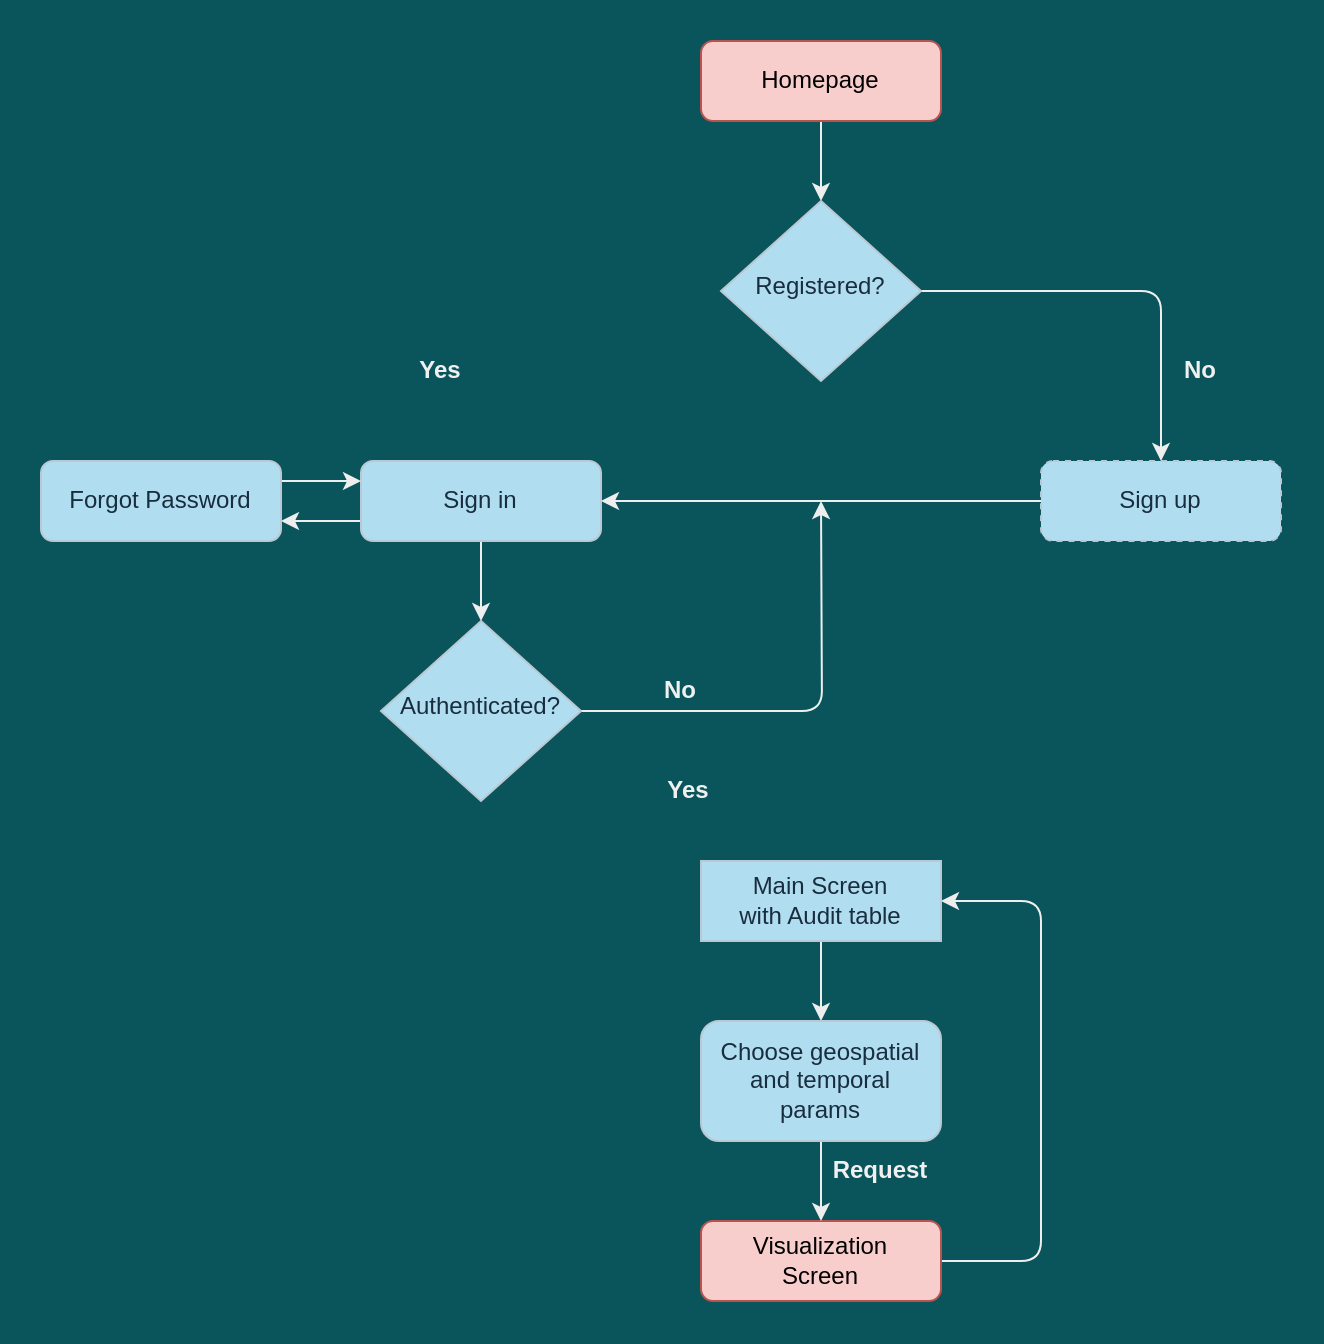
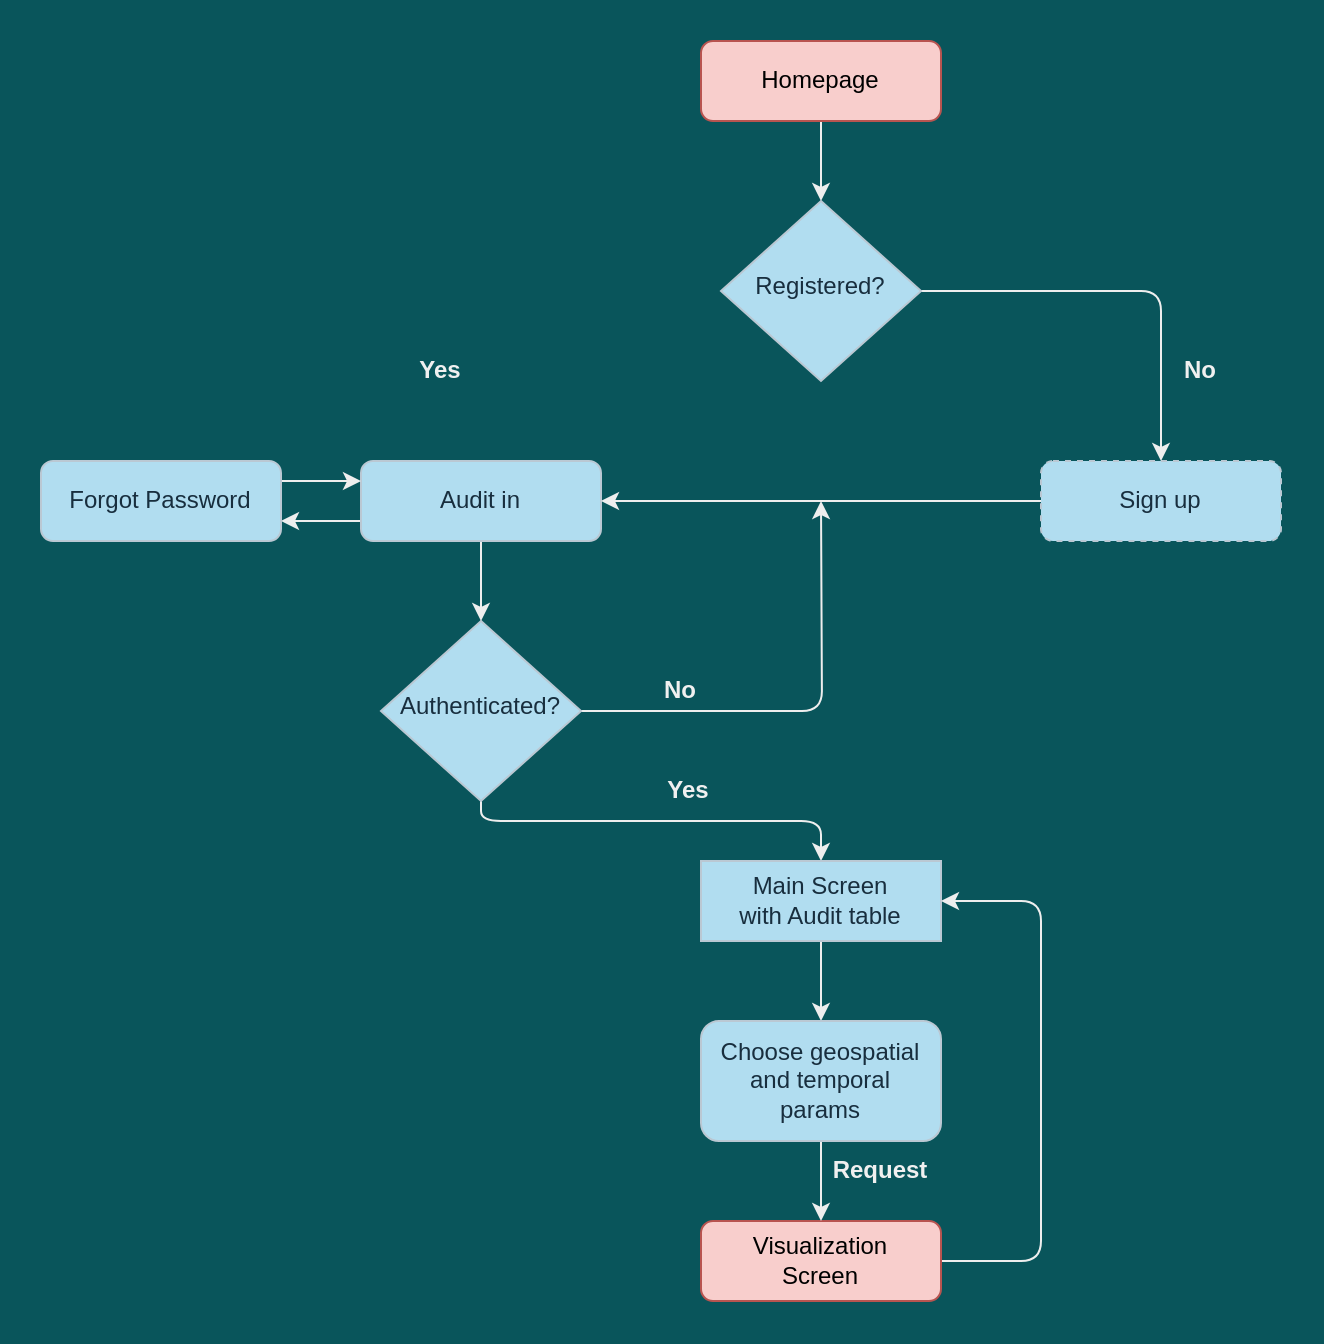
node "Sign in": label "Sign in" -> "Audit in"
edge "Authenticated?" -> "Main Screen with Audit table": added
